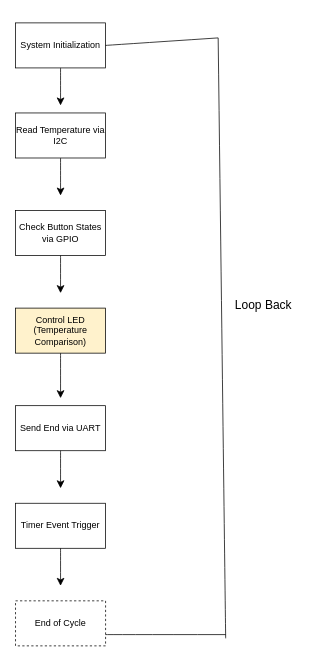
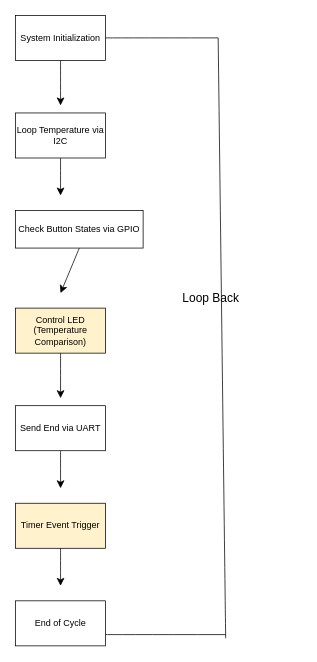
node "System Initialization": moved (60, 45) -> (60, 38)
node "Read Temperature via I2C": label "Read Temperature via I2C" -> "Loop Temperature via I2C"
node "Check Button States via GPIO": size 90x45 -> 128x38
node "Loop Back": moved (263, 305) -> (210, 297)
node "Timer Event Trigger": fillcolor #ffffff -> #fff2cc
node "End of Cycle": style dashed -> solid
